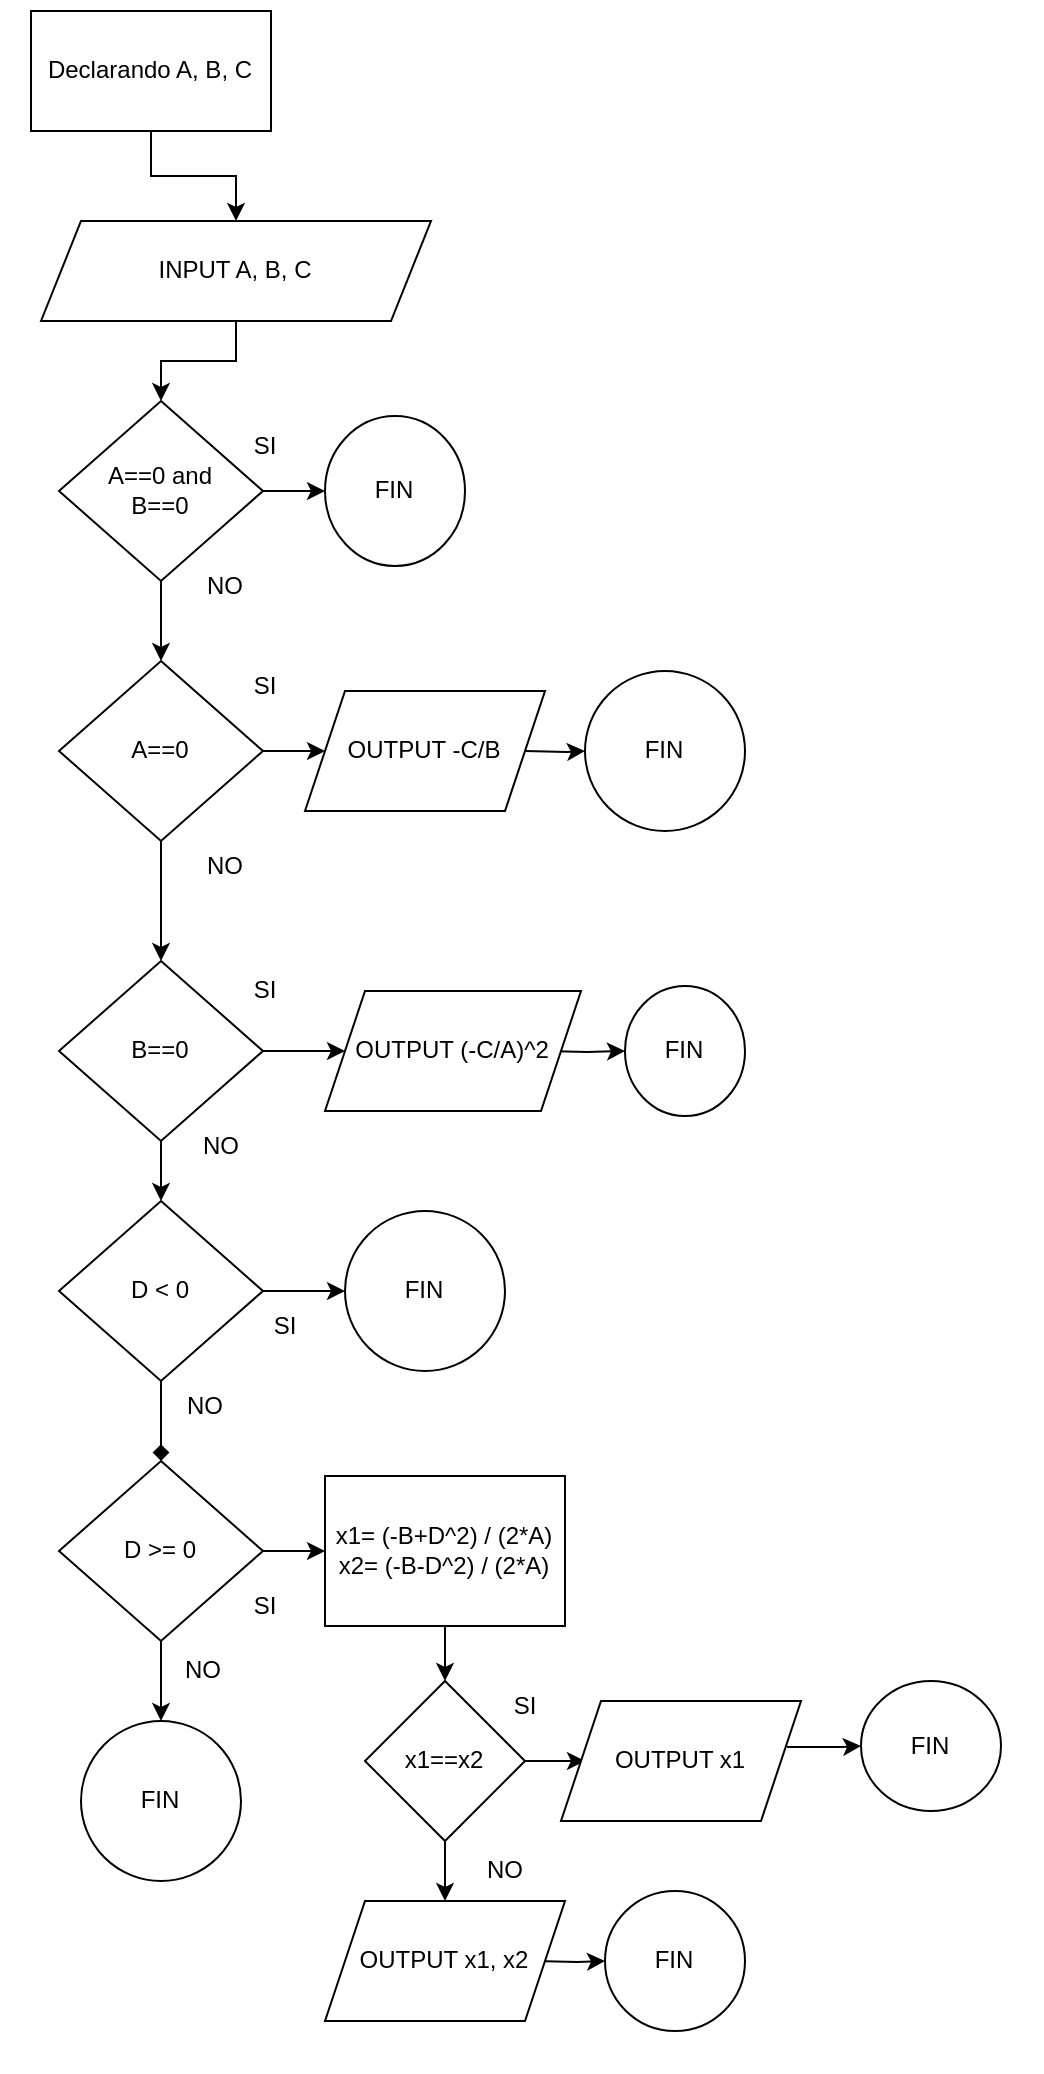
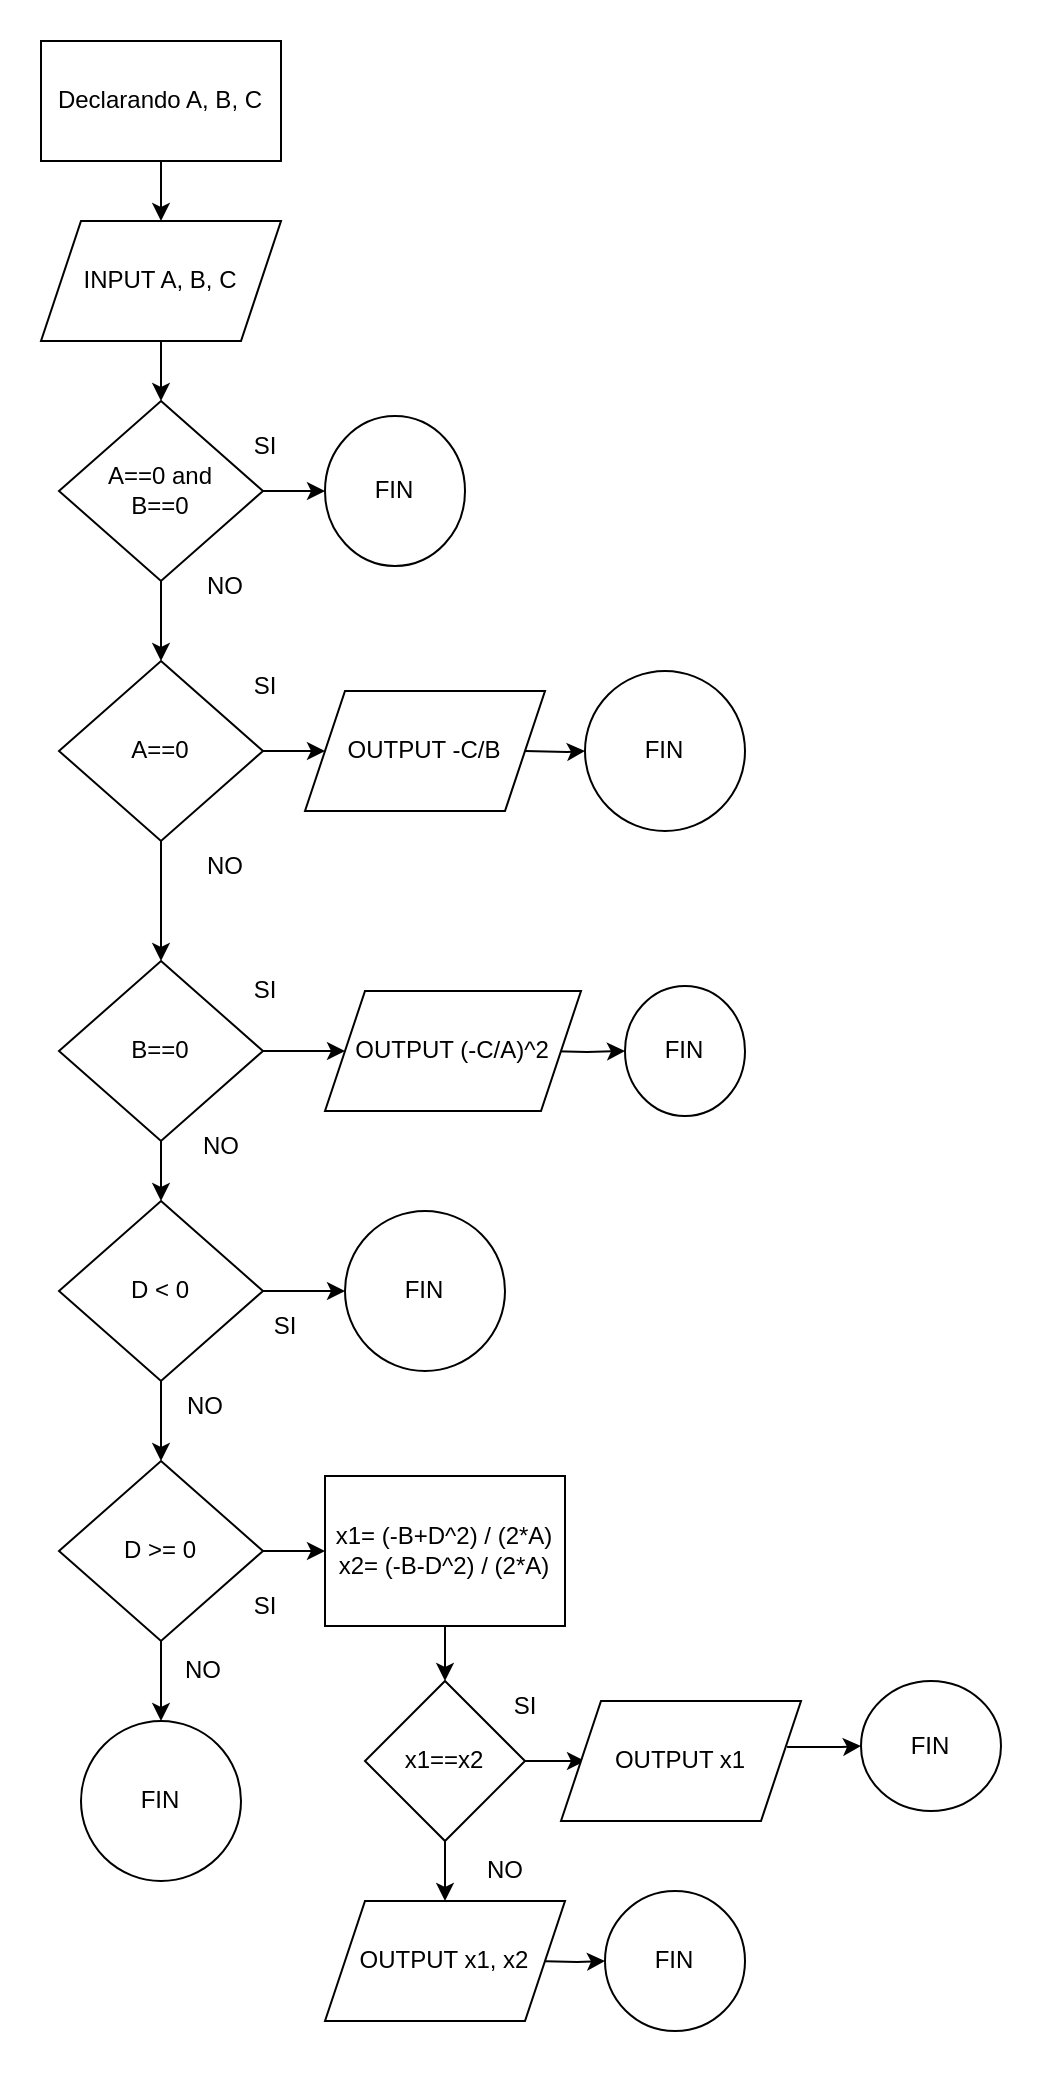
node "Declarando A, B, C": moved (151, 71) -> (161, 101)
node "INPUT A, B, C": size 390x100 -> 240x120
edge "D < 0" -> "D >= 0": arrowhead diamond -> classic
